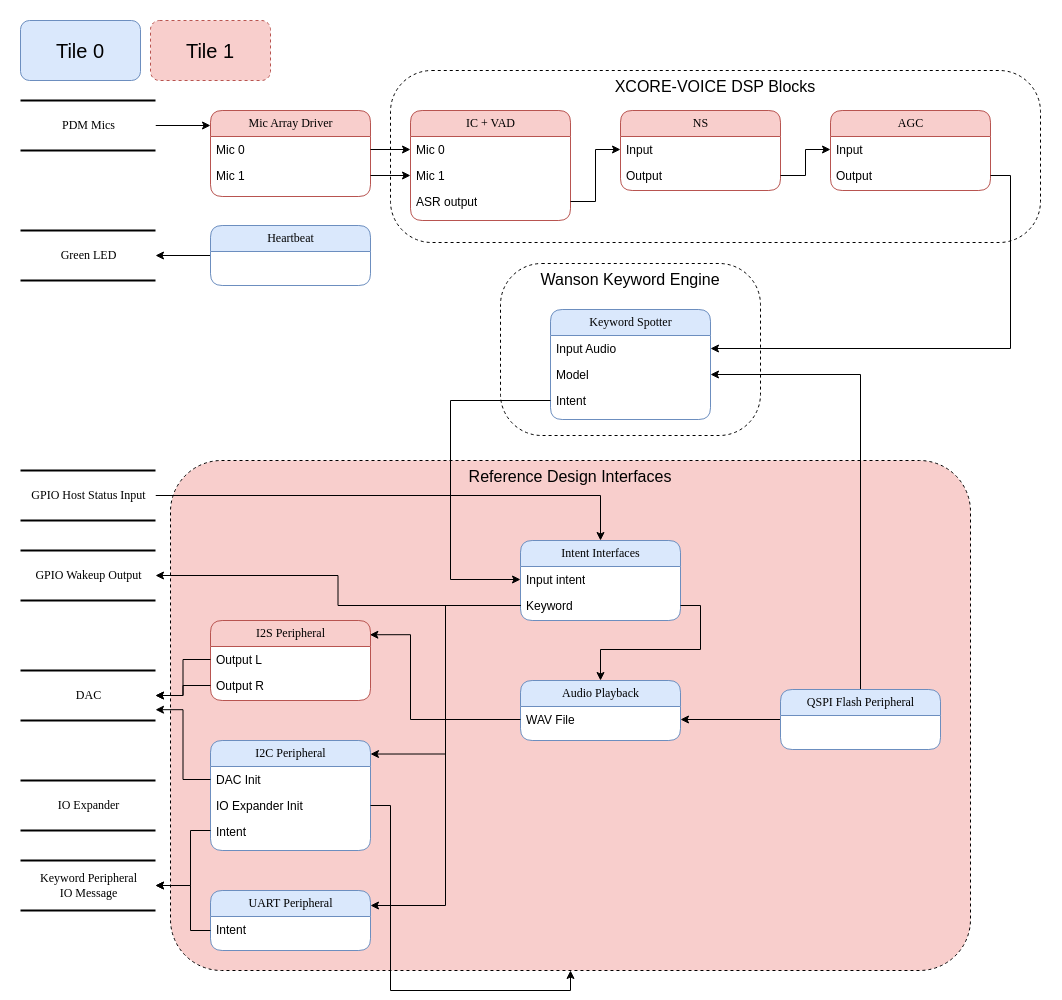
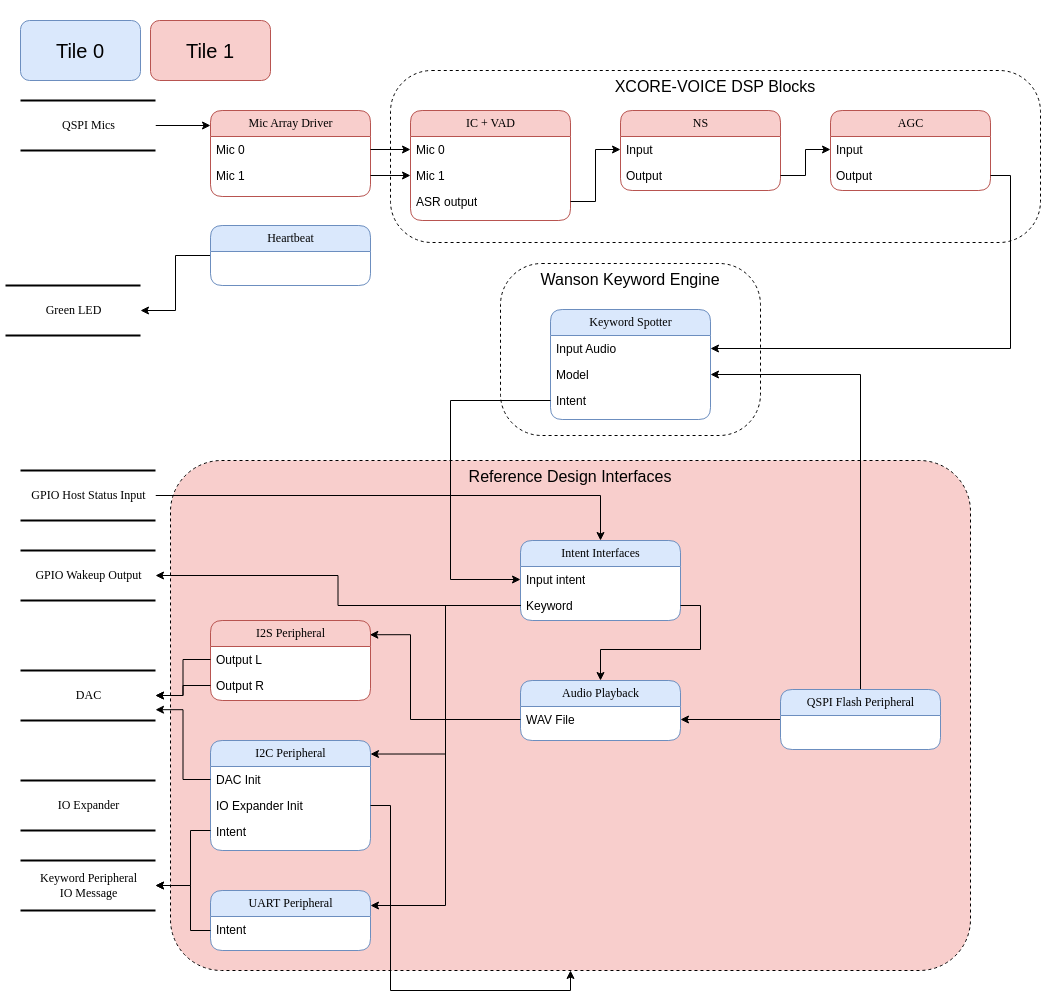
node "Tile 1": style dashed -> solid
node "PDM Mics": label "PDM Mics" -> "QSPI Mics"
node "Green LED": moved (88, 256) -> (73, 311)
